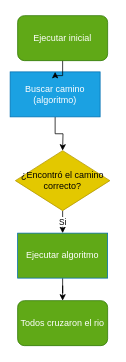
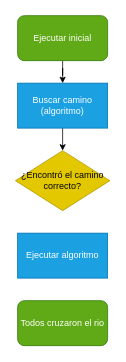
node "Buscar camino (algoritmo)": moved (55, 94) -> (63, 105)
edge "¿Encontró el camino correcto?" -> "Ejecutar algoritmo": removed, label "Si"
node "Ejecutar algoritmo": fillcolor #60a917 -> #1ba1e2
edge "Ejecutar algoritmo" -> "Todos cruzaron el rio": removed
